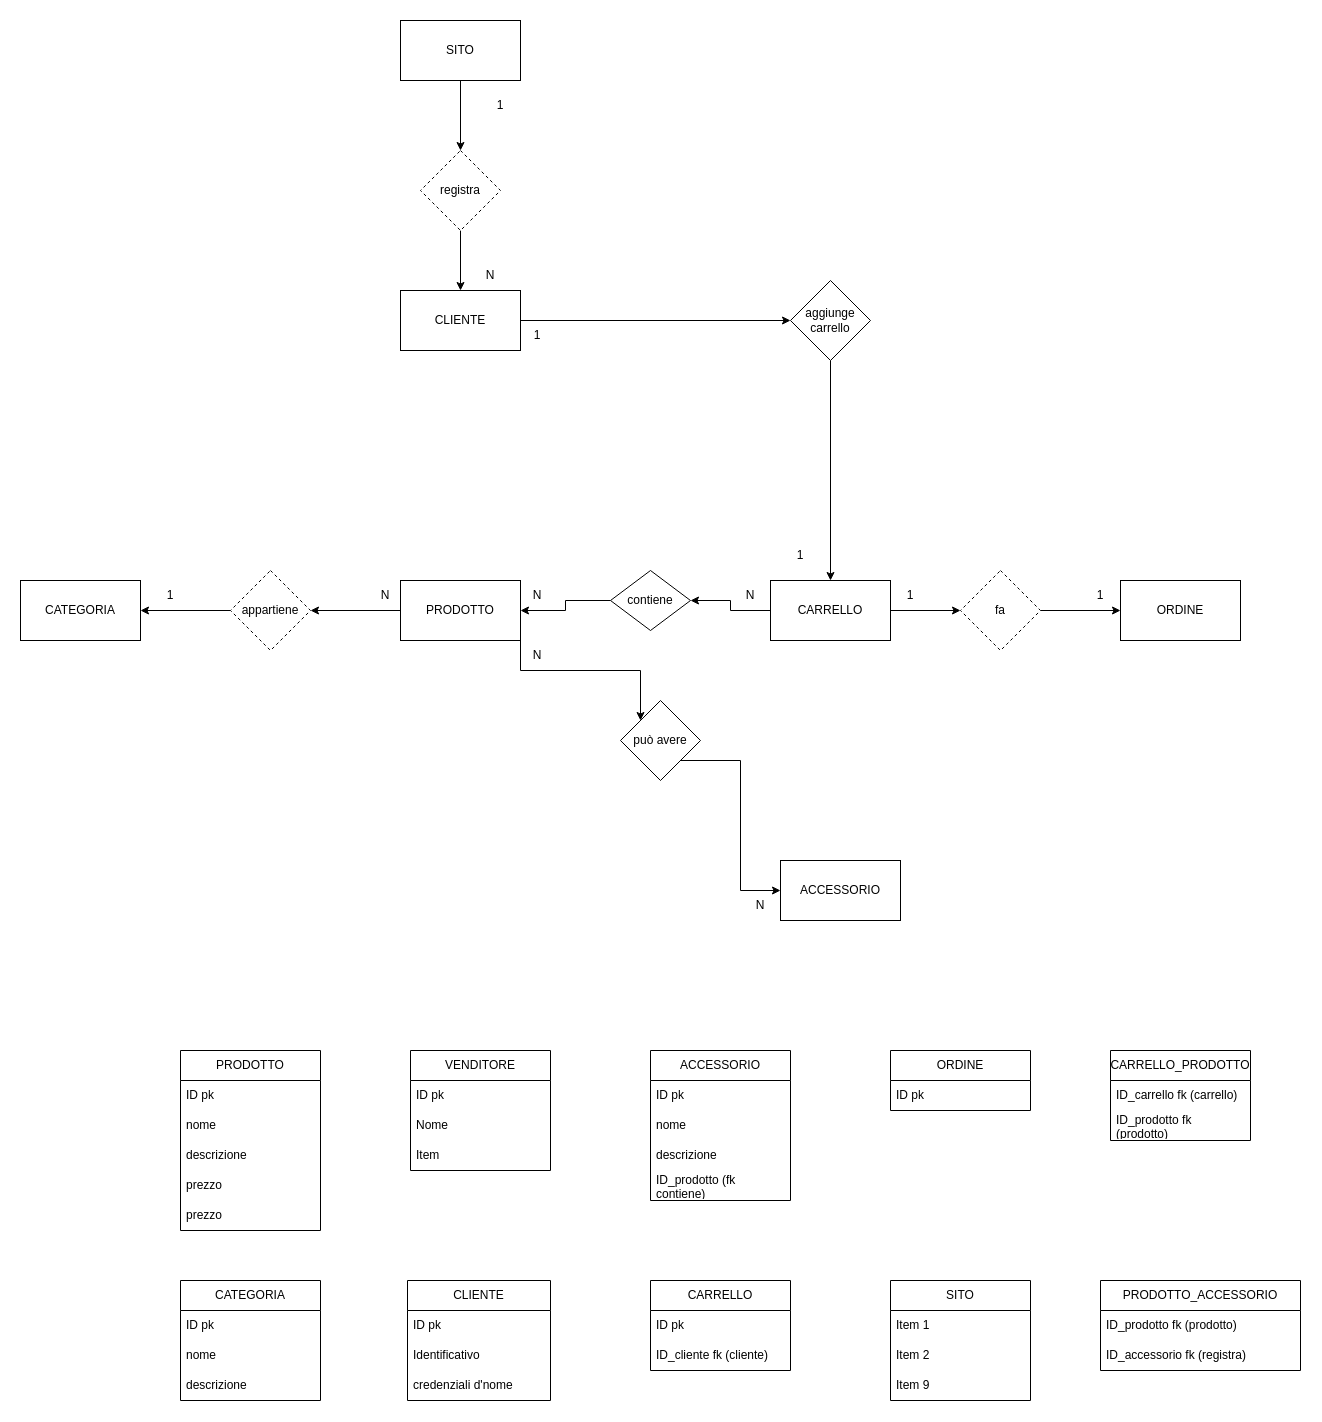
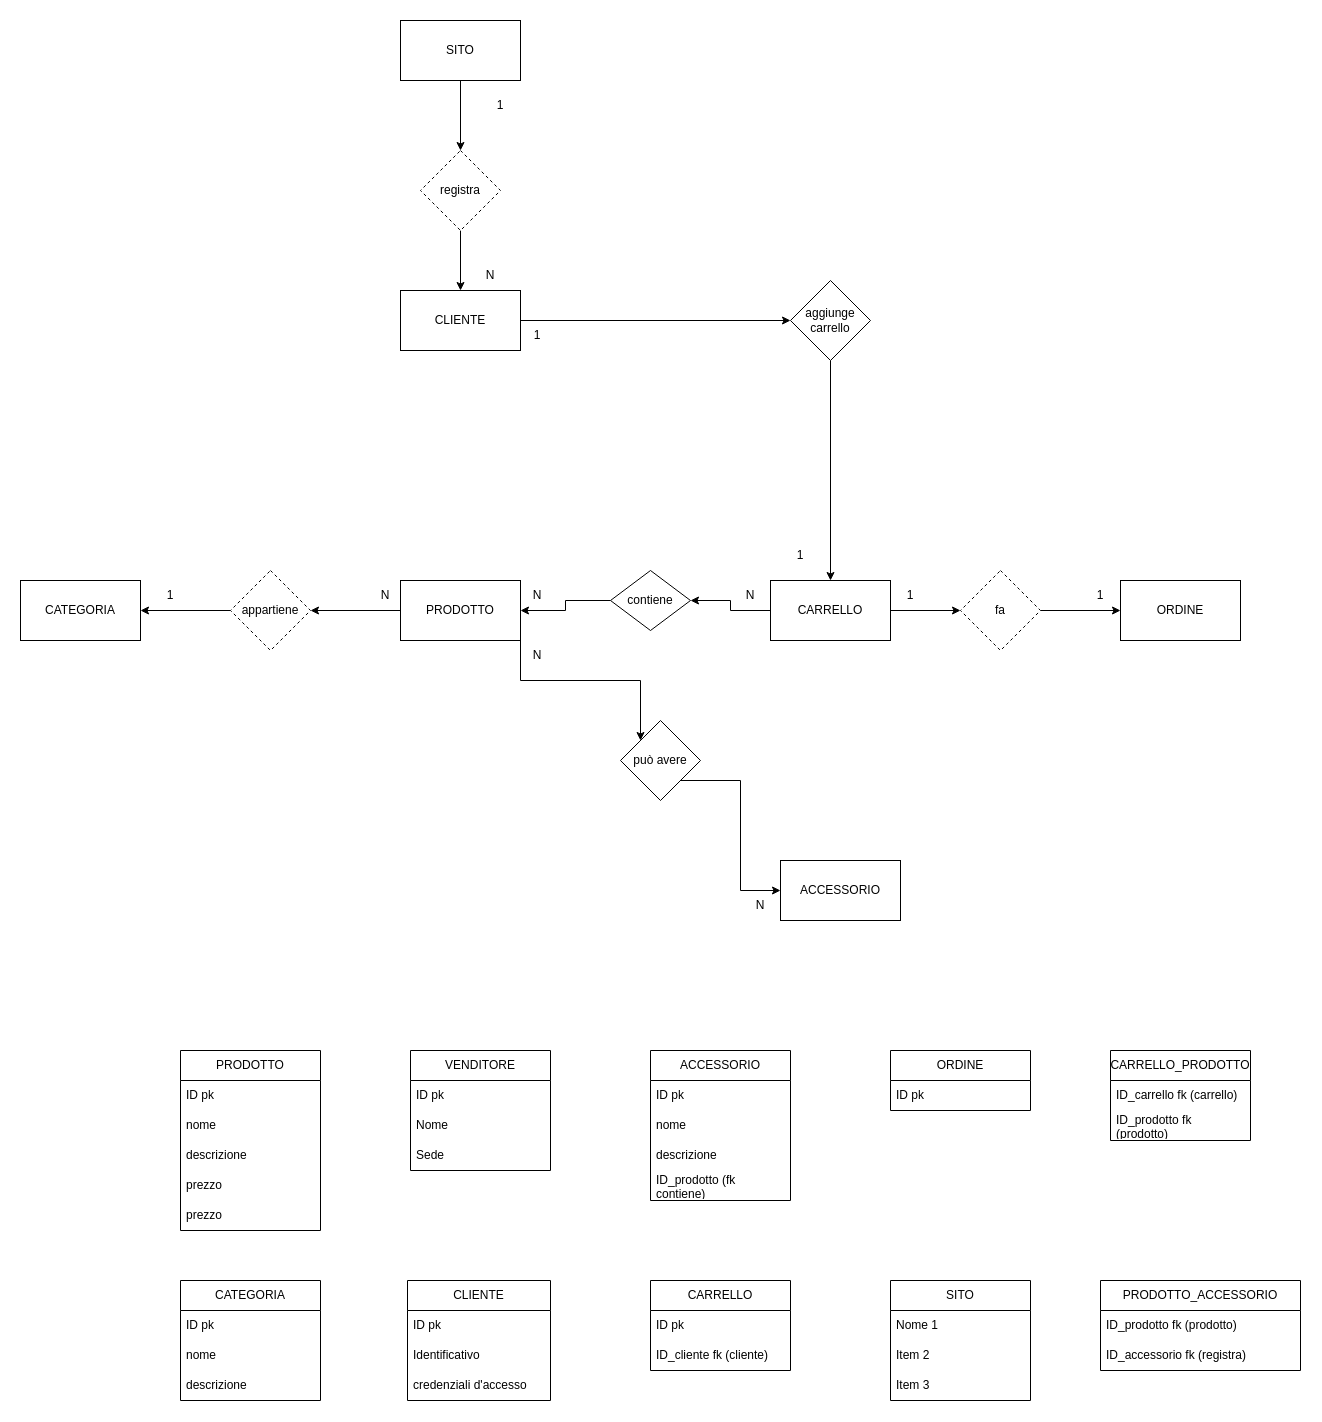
node "può avere": moved (661, 741) -> (661, 761)
node "Item": label "Item" -> "Sede"
node "Item 1": label "Item 1" -> "Nome 1"
node "credenziali d'nome": label "credenziali d'nome" -> "credenziali d'accesso"
node "Item 9": label "Item 9" -> "Item 3"
